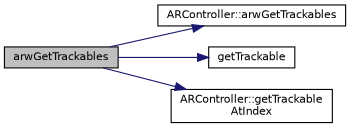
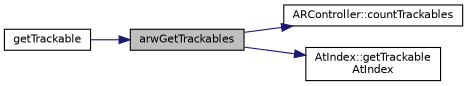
node "ARController::arwGetTrackables": label "ARController::arwGetTrackables" -> "ARController::countTrackables"
edge "arwGetTrackables" -> "getTrackable": reversed
node "ARController::getTrackable AtIndex": label "ARController::getTrackable AtIndex" -> "AtIndex::getTrackable AtIndex"
